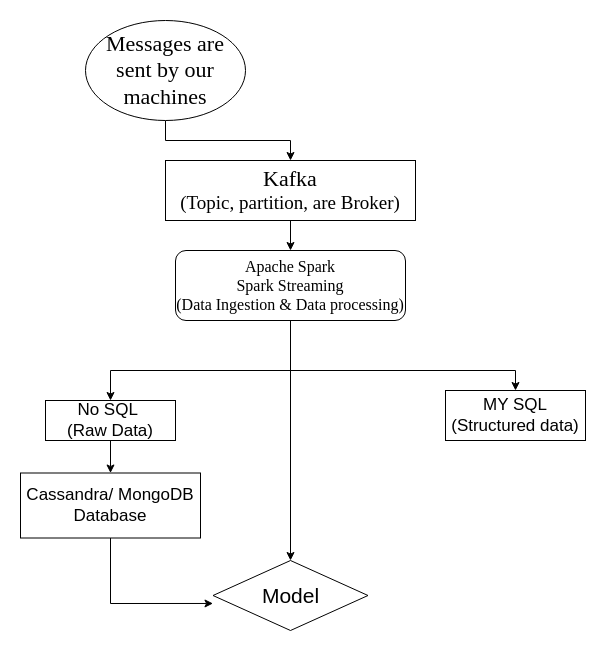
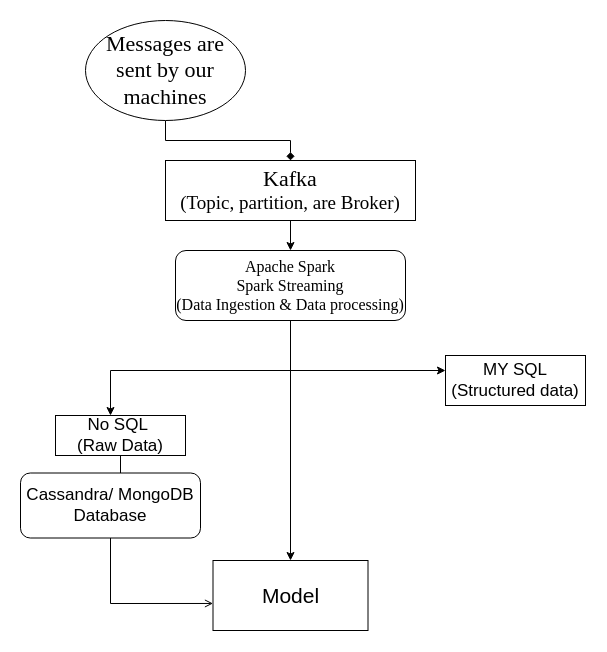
edge "Messages are sent by our machines" -> "Kafka (Topic, partition, are Broker)": arrowhead classic -> diamond
node "MY SQL (Structured data)": moved (516, 416) -> (516, 381)
node "No SQL (Raw Data)": moved (111, 421) -> (121, 436)
node "Cassandra/ MongoDB Database": shape rectangle -> rounded rectangle
node "Model": shape diamond -> rectangle
edge "Cassandra/ MongoDB Database" -> "Model": arrowhead classic -> open
